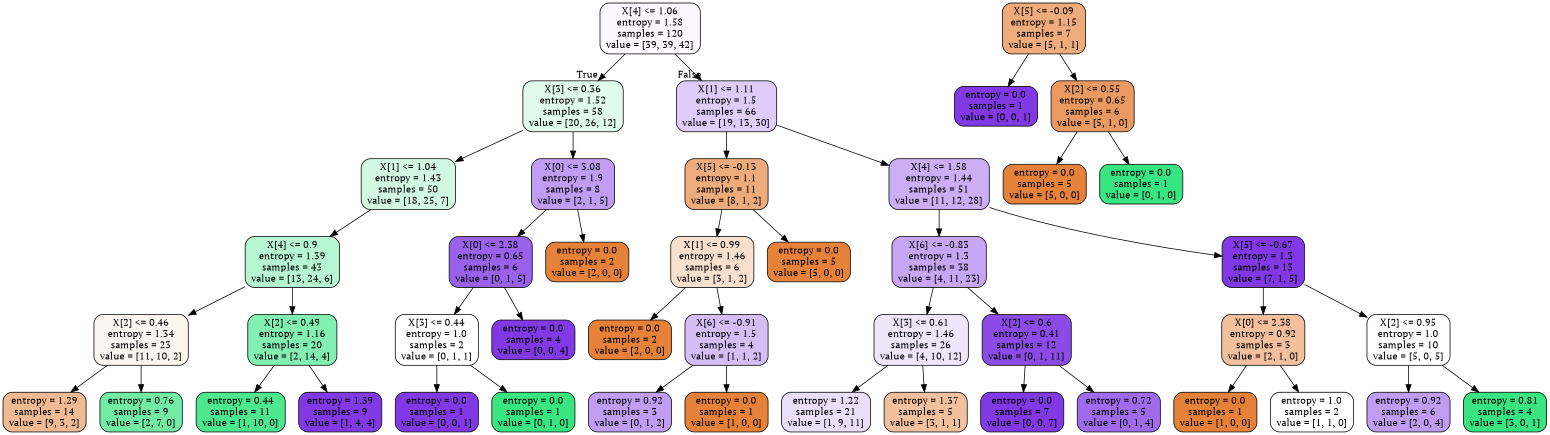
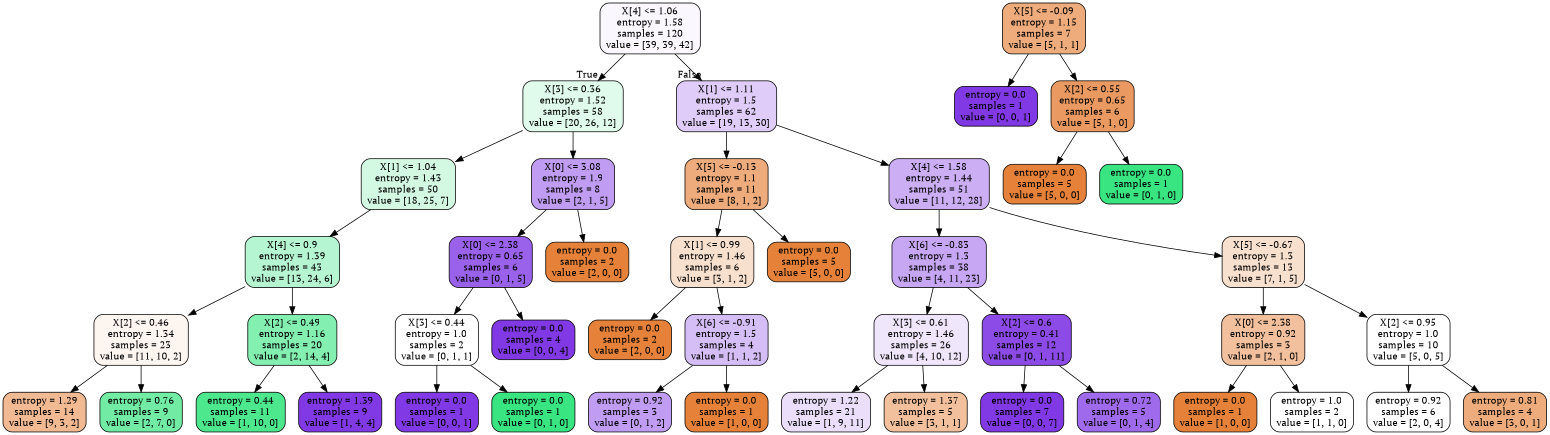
node "X[1] <= 1.11 entropy = 1.5 samples = 66 value = [19, 13, 30]": label "X[1] <= 1.11 entropy = 1.5 samples = 66 value = [19, 13, 30]" -> "X[1] <= 1.11 entropy = 1.5 samples = 62 value = [19, 13, 30]"
node "X[5] <= -0.67 entropy = 1.3 samples = 13 value = [7, 1, 5]": fillcolor #8139e5 -> #f8e0ce
node "entropy = 0.92 samples = 6 value = [2, 0, 4]": fillcolor #c09cf2 -> #ffffff
node "entropy = 0.81 samples = 4 value = [3, 0, 1]": fillcolor #39e581 -> #eeab7b
